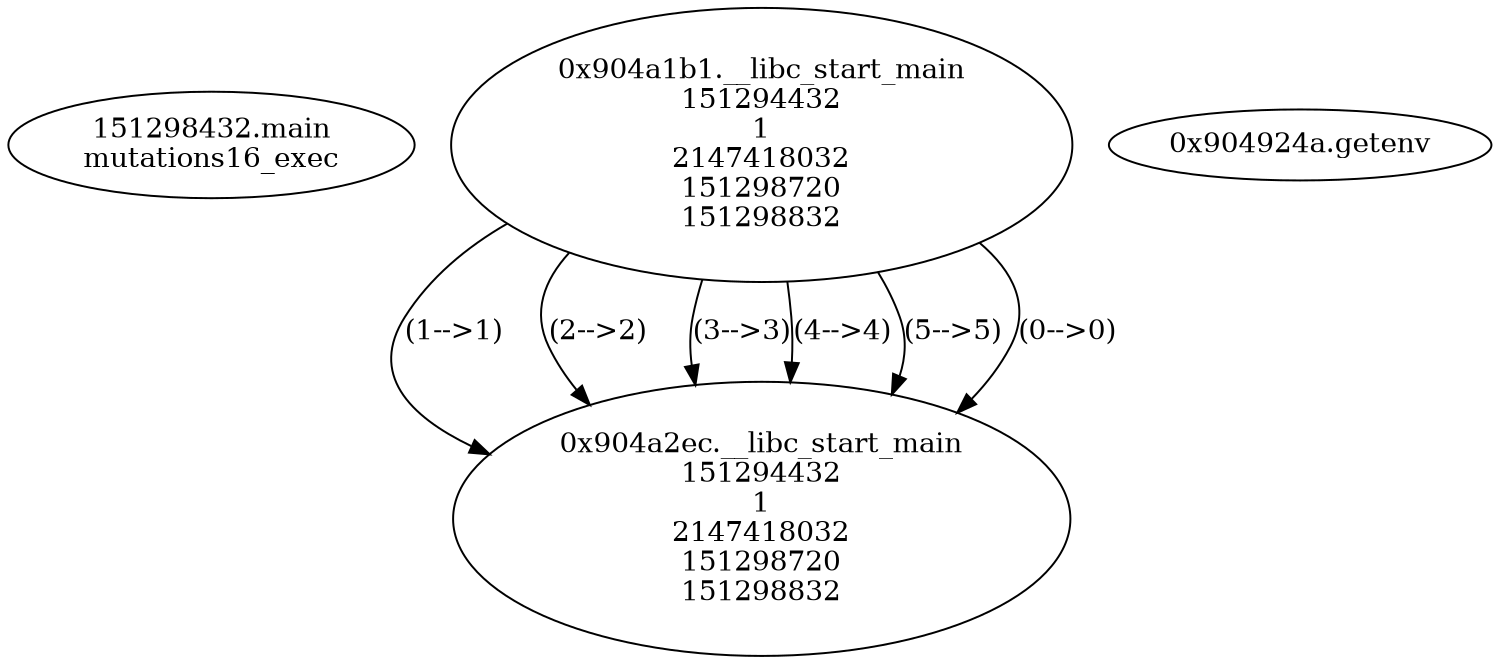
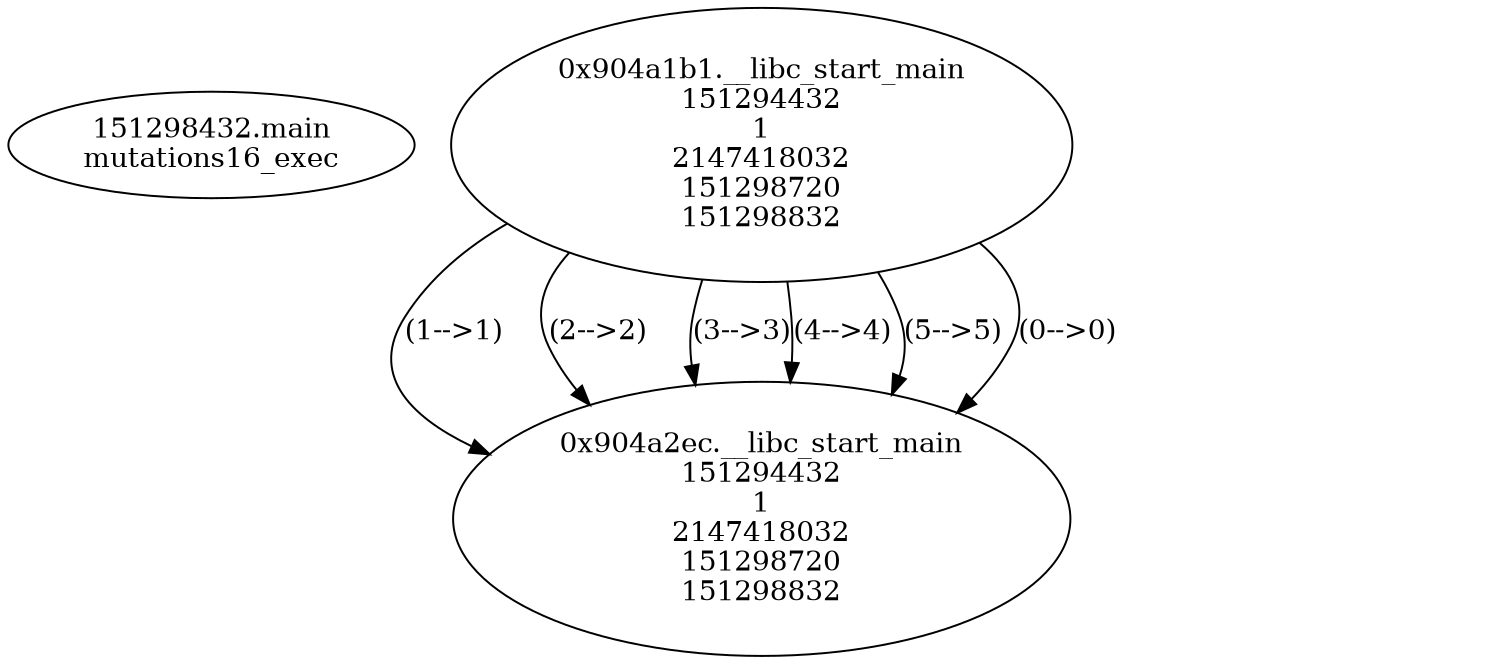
node "0x904924a.getenv": removed
